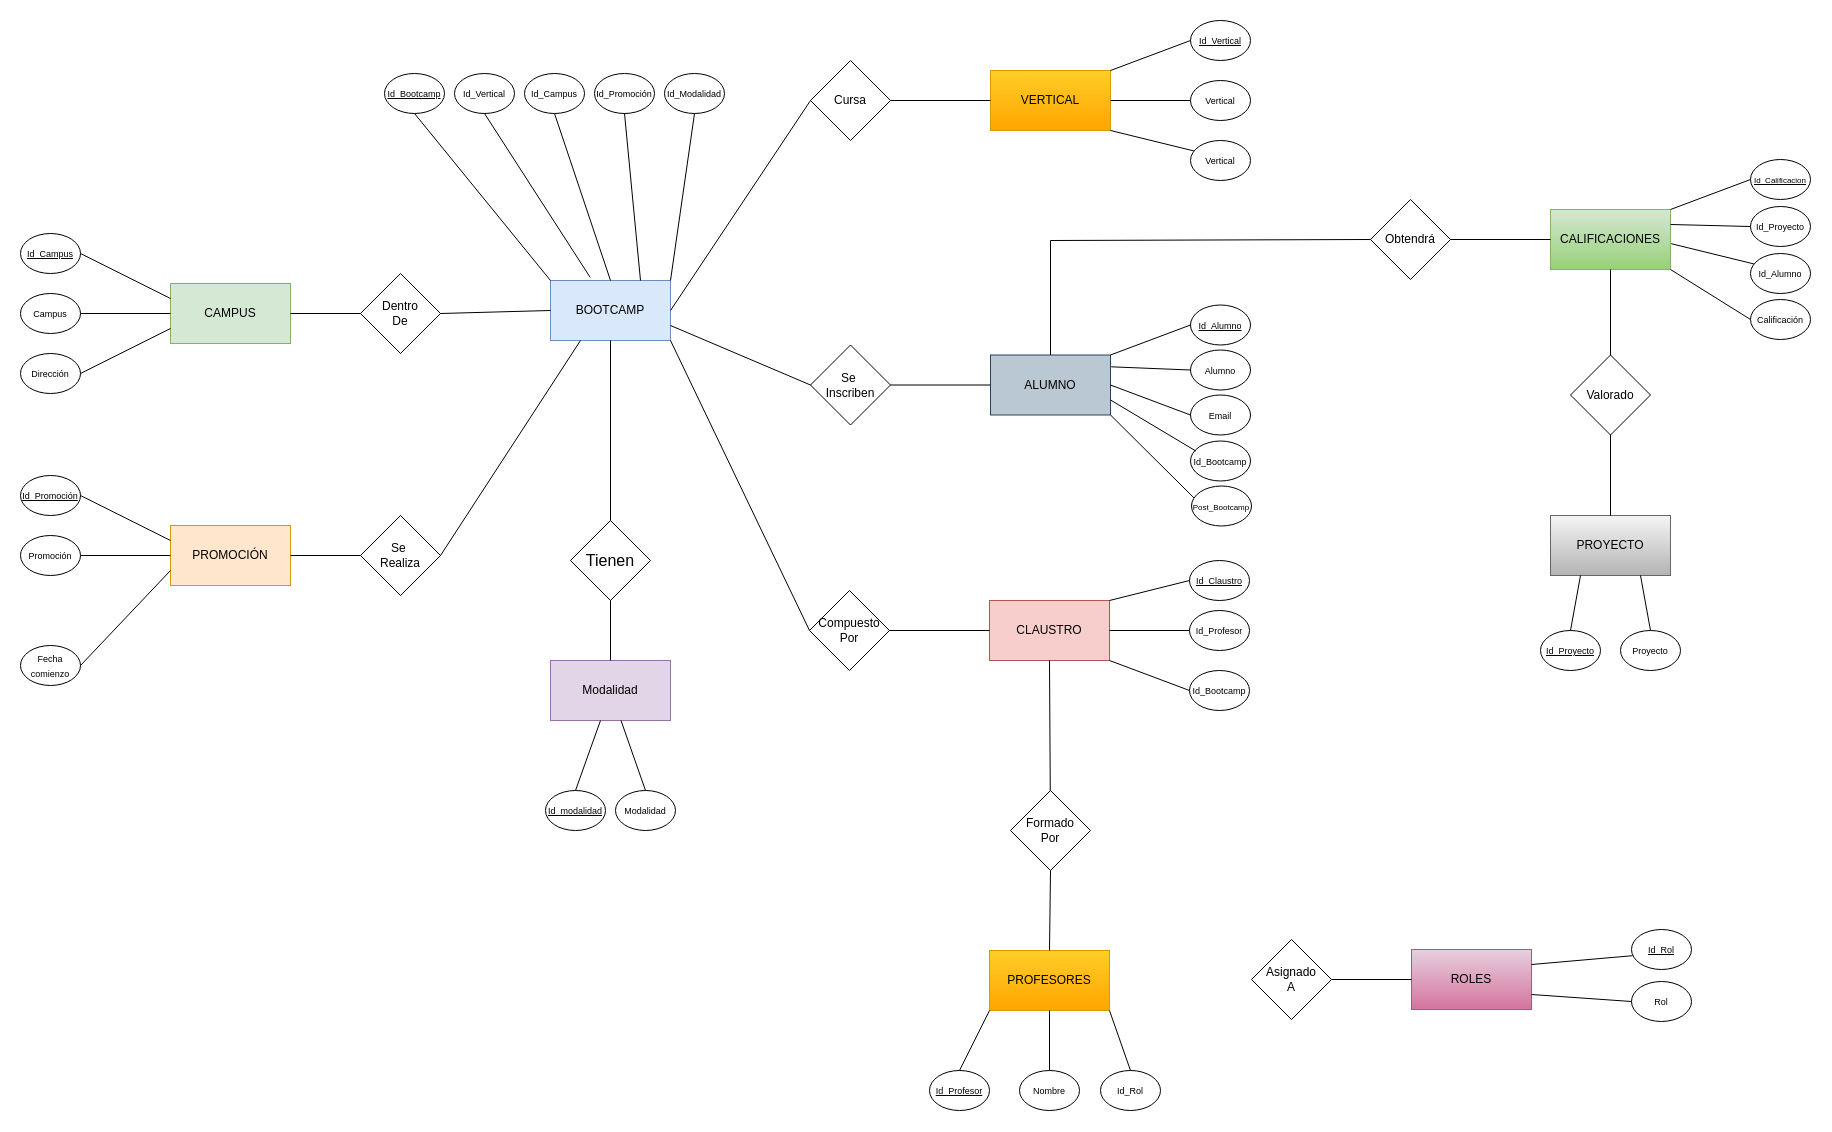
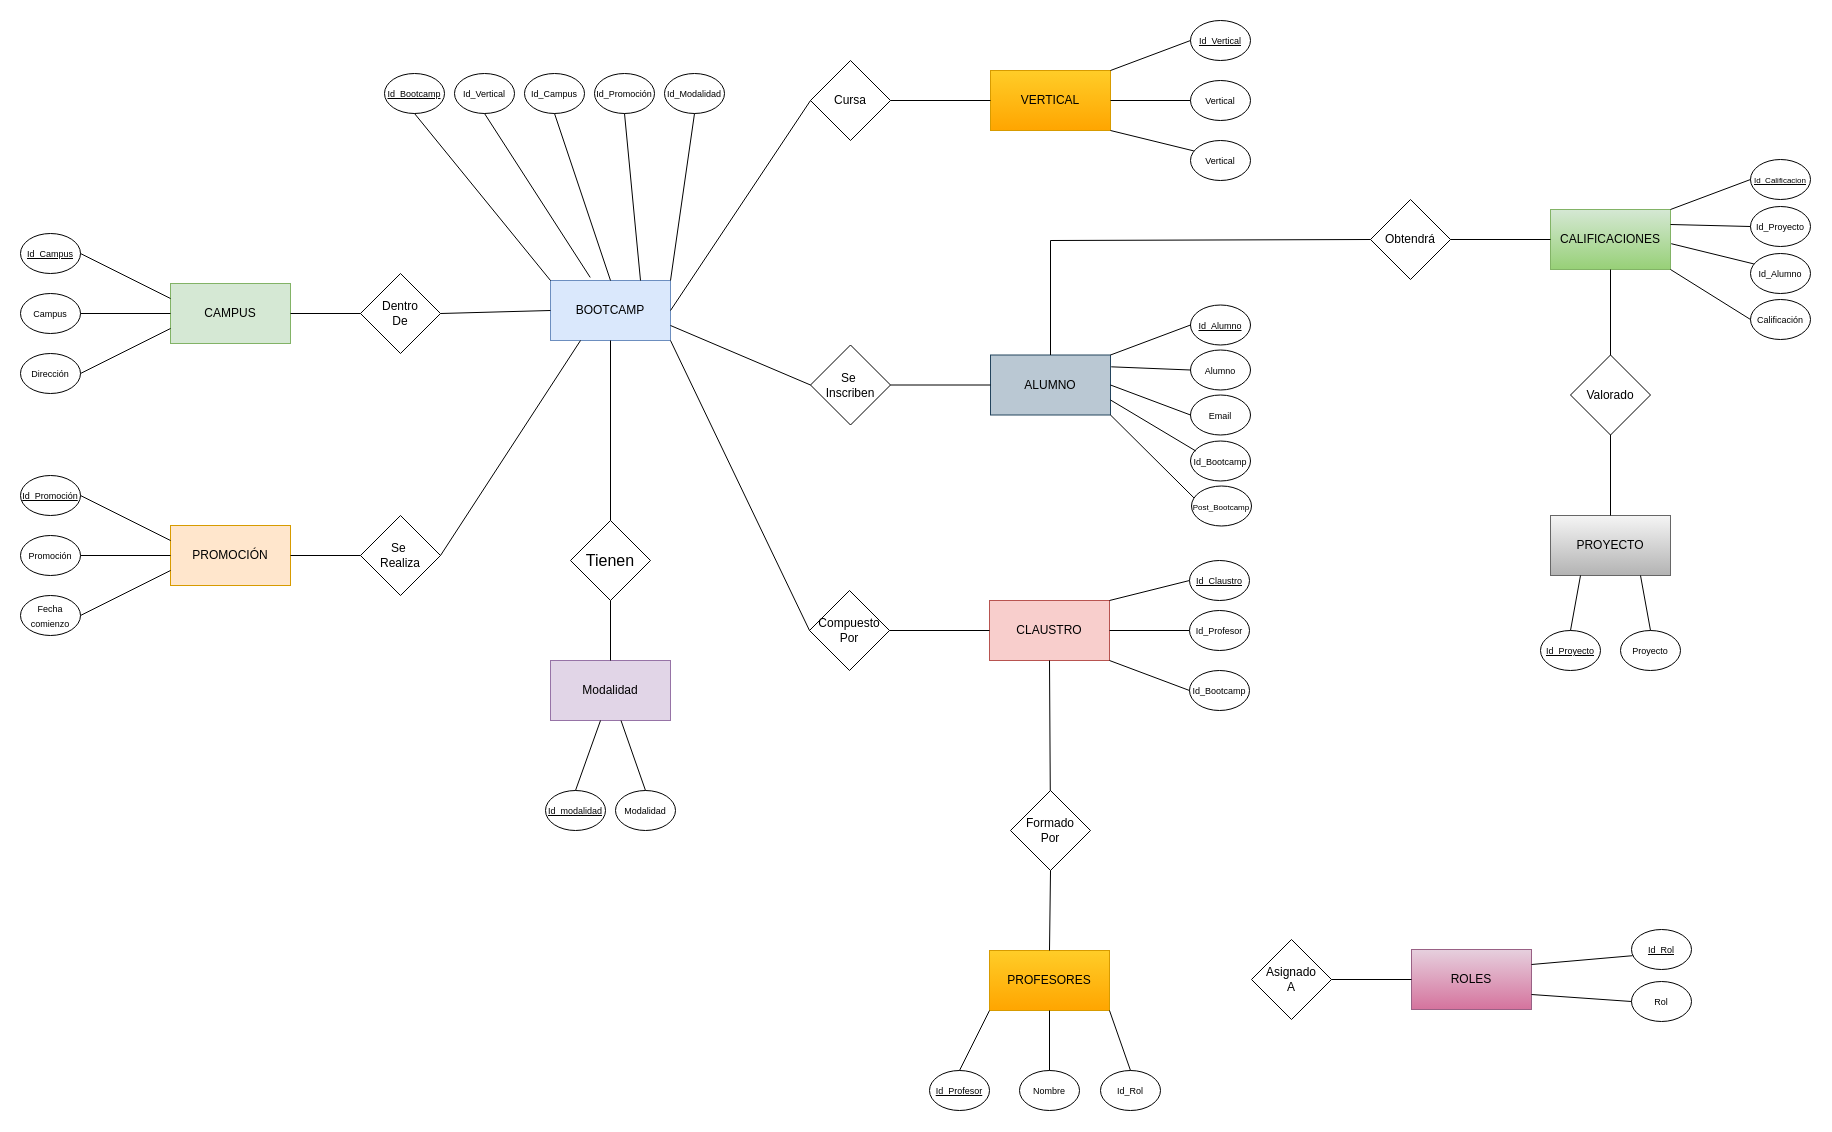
node "Fecha comienzo": moved (51, 666) -> (51, 616)
